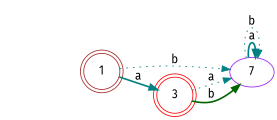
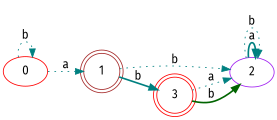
node "0": added
node "7": label "7" -> "2"
edge "1" -> "3": label "a" -> "b"
